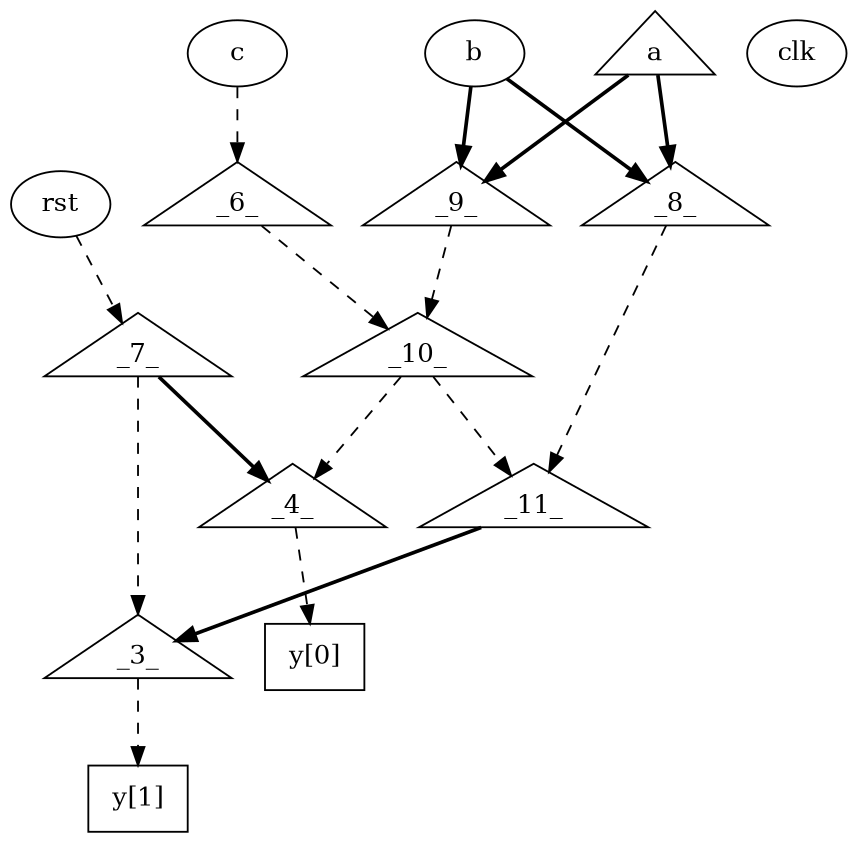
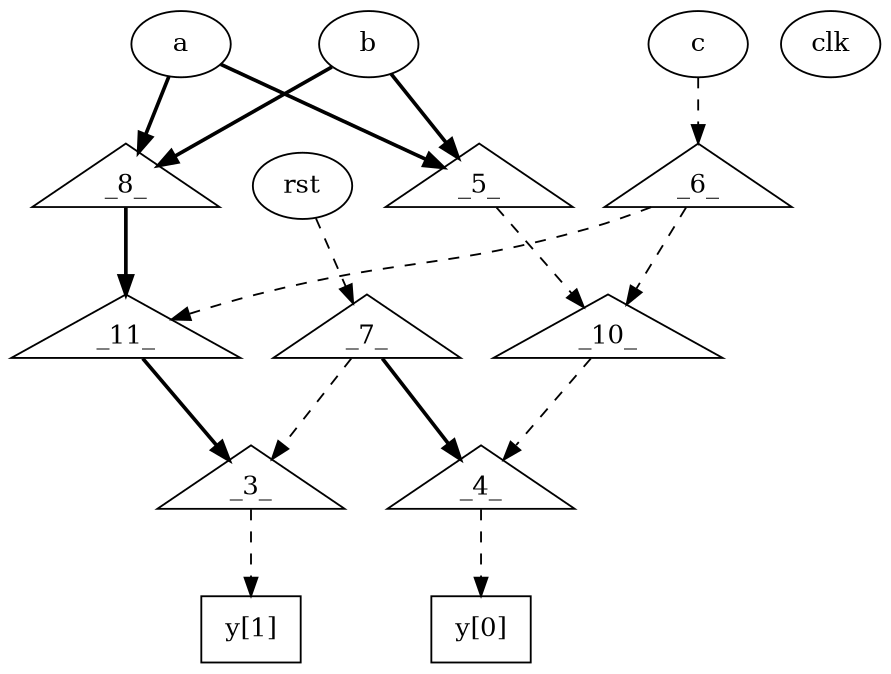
node "a": shape triangle -> ellipse
node "_9_": label "_9_" -> "_5_"
edge "_8_" -> "_11_": style dashed -> bold
edge "_10_" -> "_11_": now "_6_" -> "_11_"
